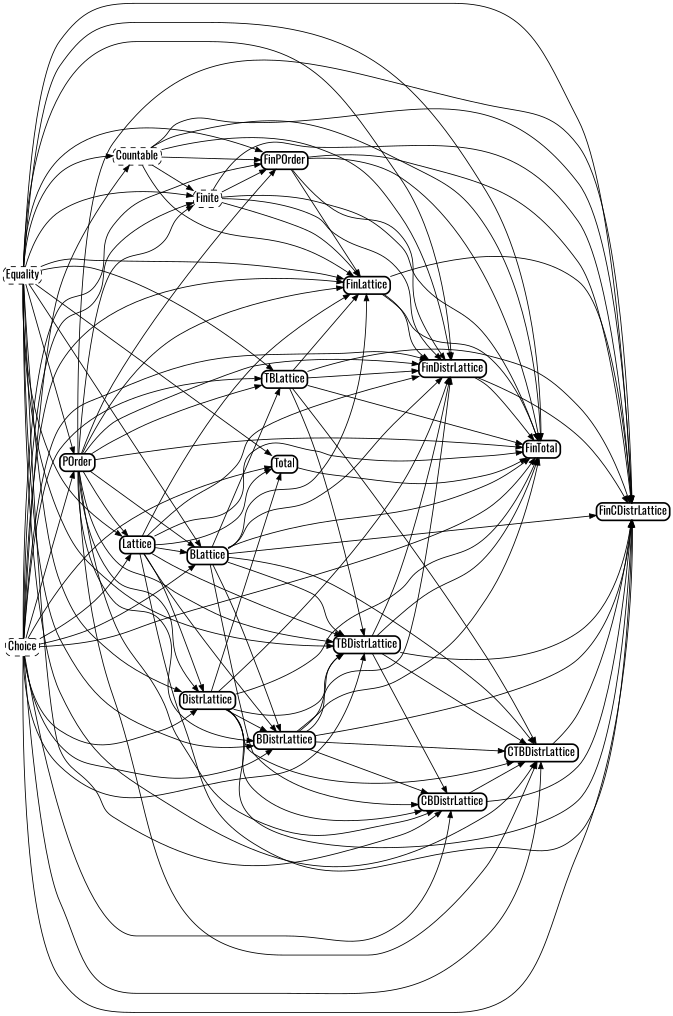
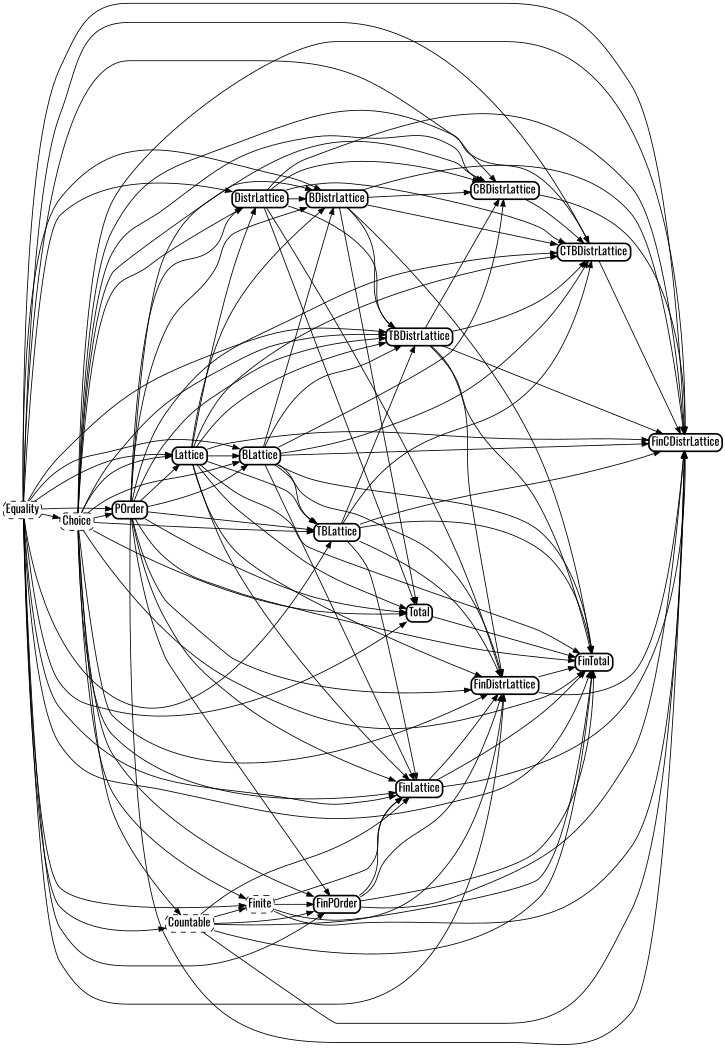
edge "Finite" -> "FinDistrLattice": removed
edge "POrder" -> "Finite": now "POrder" -> "Total"
edge "Lattice" -> "CTBDistrLattice": added
edge "Lattice" -> "TBLattice": added
edge "Equality" -> "Choice": added
edge "DistrLattice" -> "FinTotal": removed
edge "BDistrLattice" -> "FinDistrLattice": now "BDistrLattice" -> "Total"
